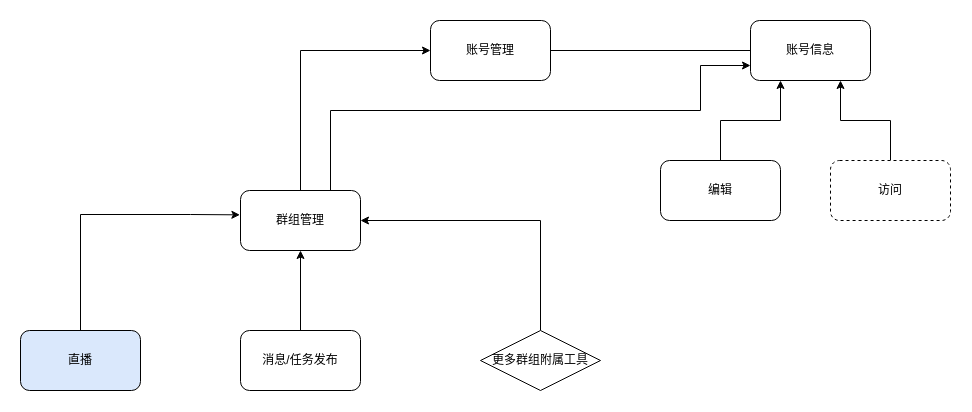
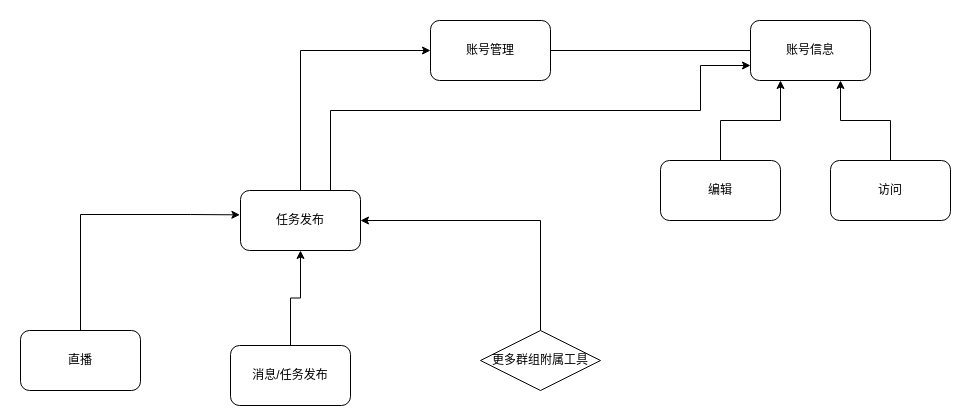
node "访问": style dashed -> solid
node "群组管理": label "群组管理" -> "任务发布"
node "直播": fillcolor #dae8fc -> #ffffff
node "消息/任务发布": moved (301, 361) -> (291, 376)
